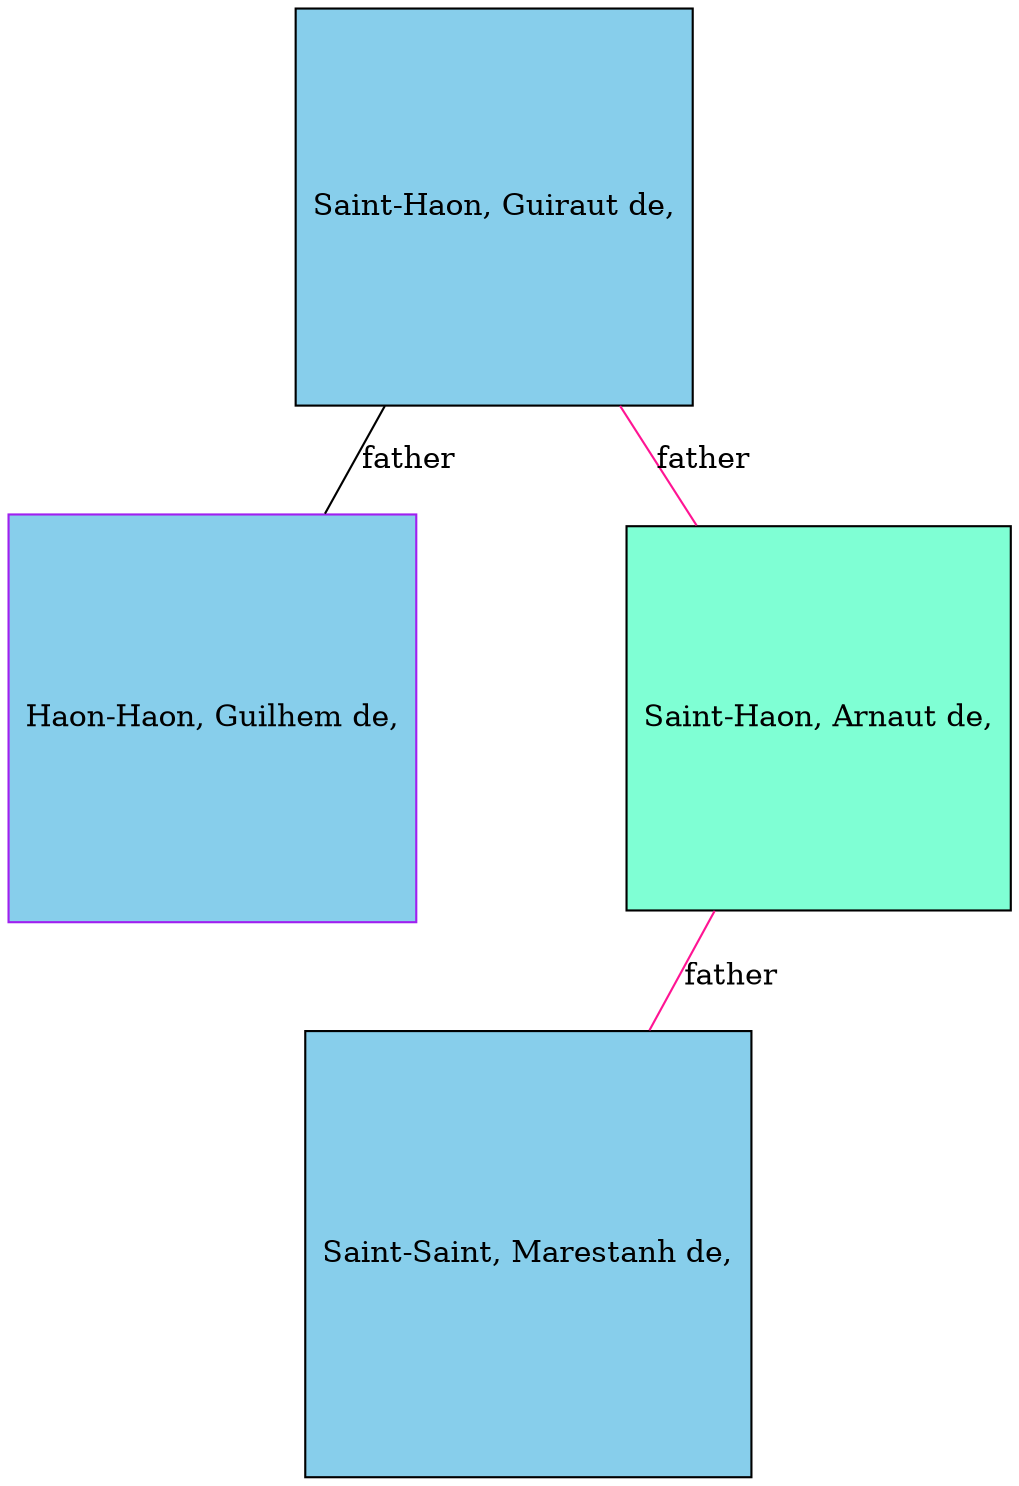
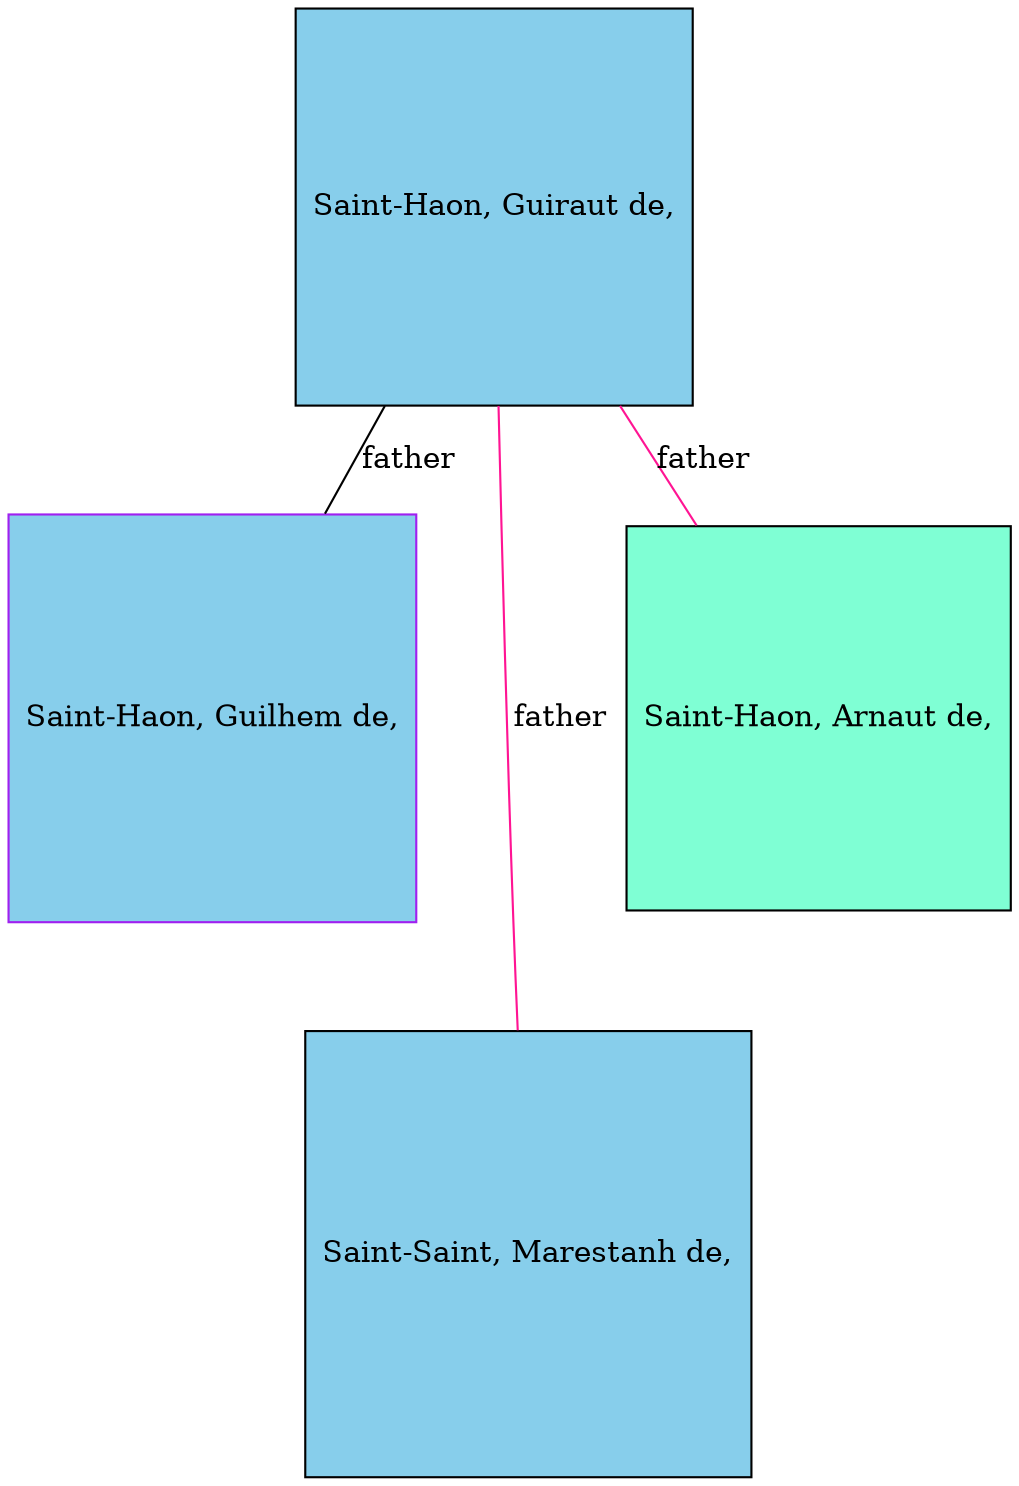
node "Haon-Haon, Guilhem de,": label "Haon-Haon, Guilhem de," -> "Saint-Haon, Guilhem de,"
edge "Saint-Haon, Arnaut de," -- "Saint-Saint, Marestanh de,": now "Saint-Haon, Guiraut de," -- "Saint-Saint, Marestanh de,"
